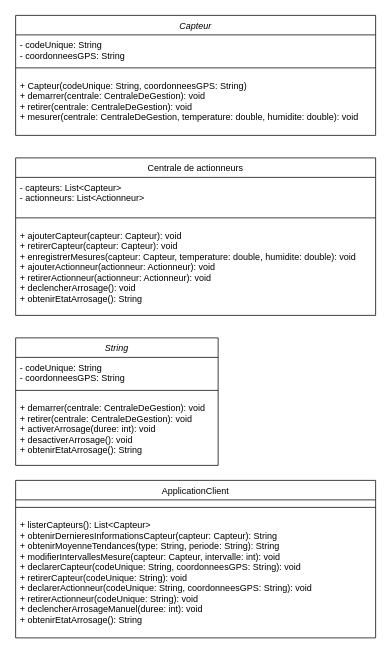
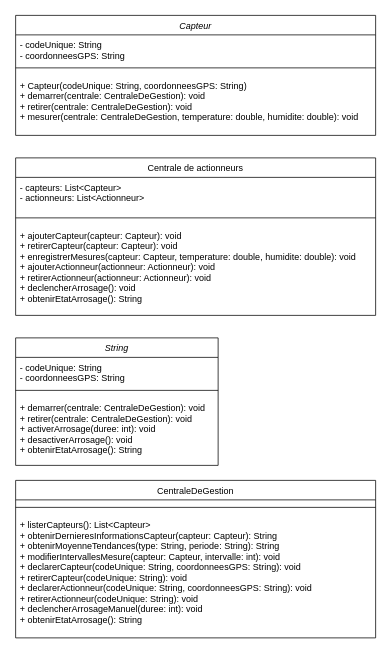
node "ApplicationClient": label "ApplicationClient" -> "CentraleDeGestion"
